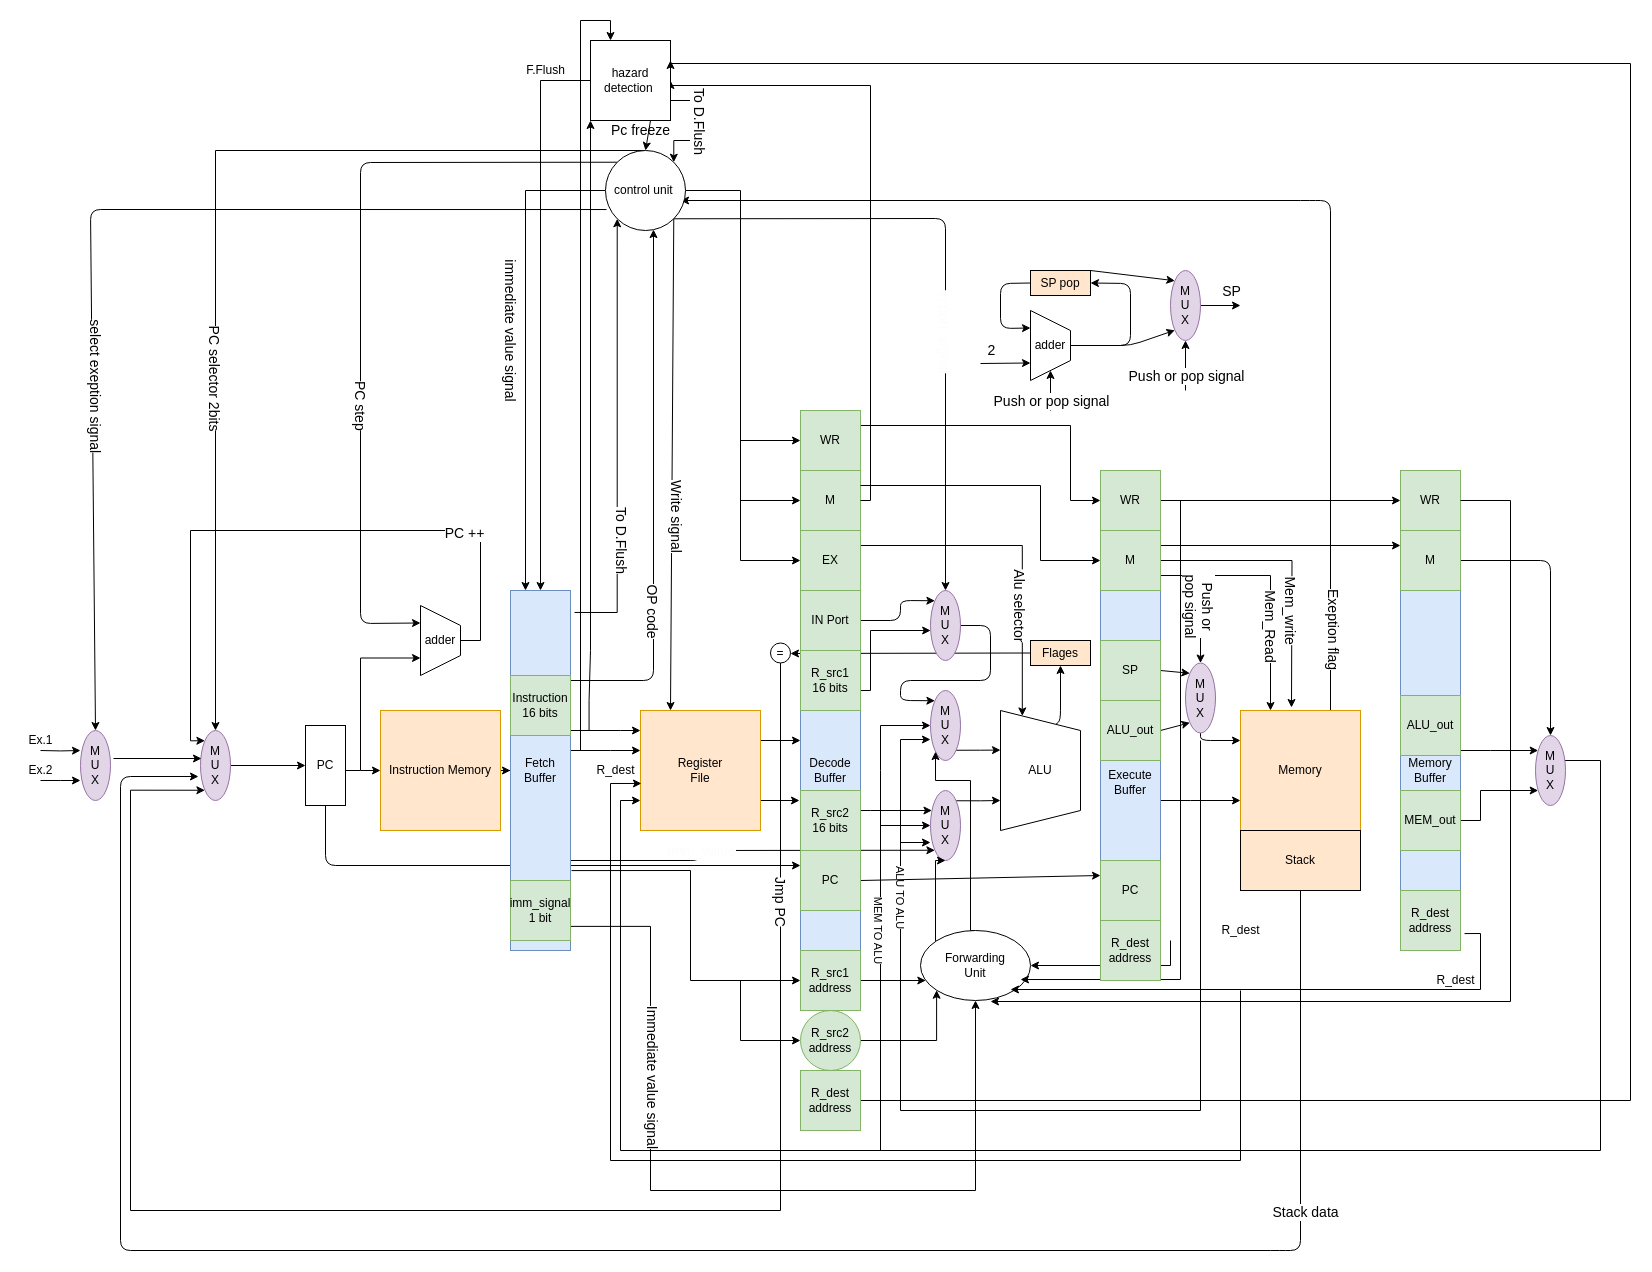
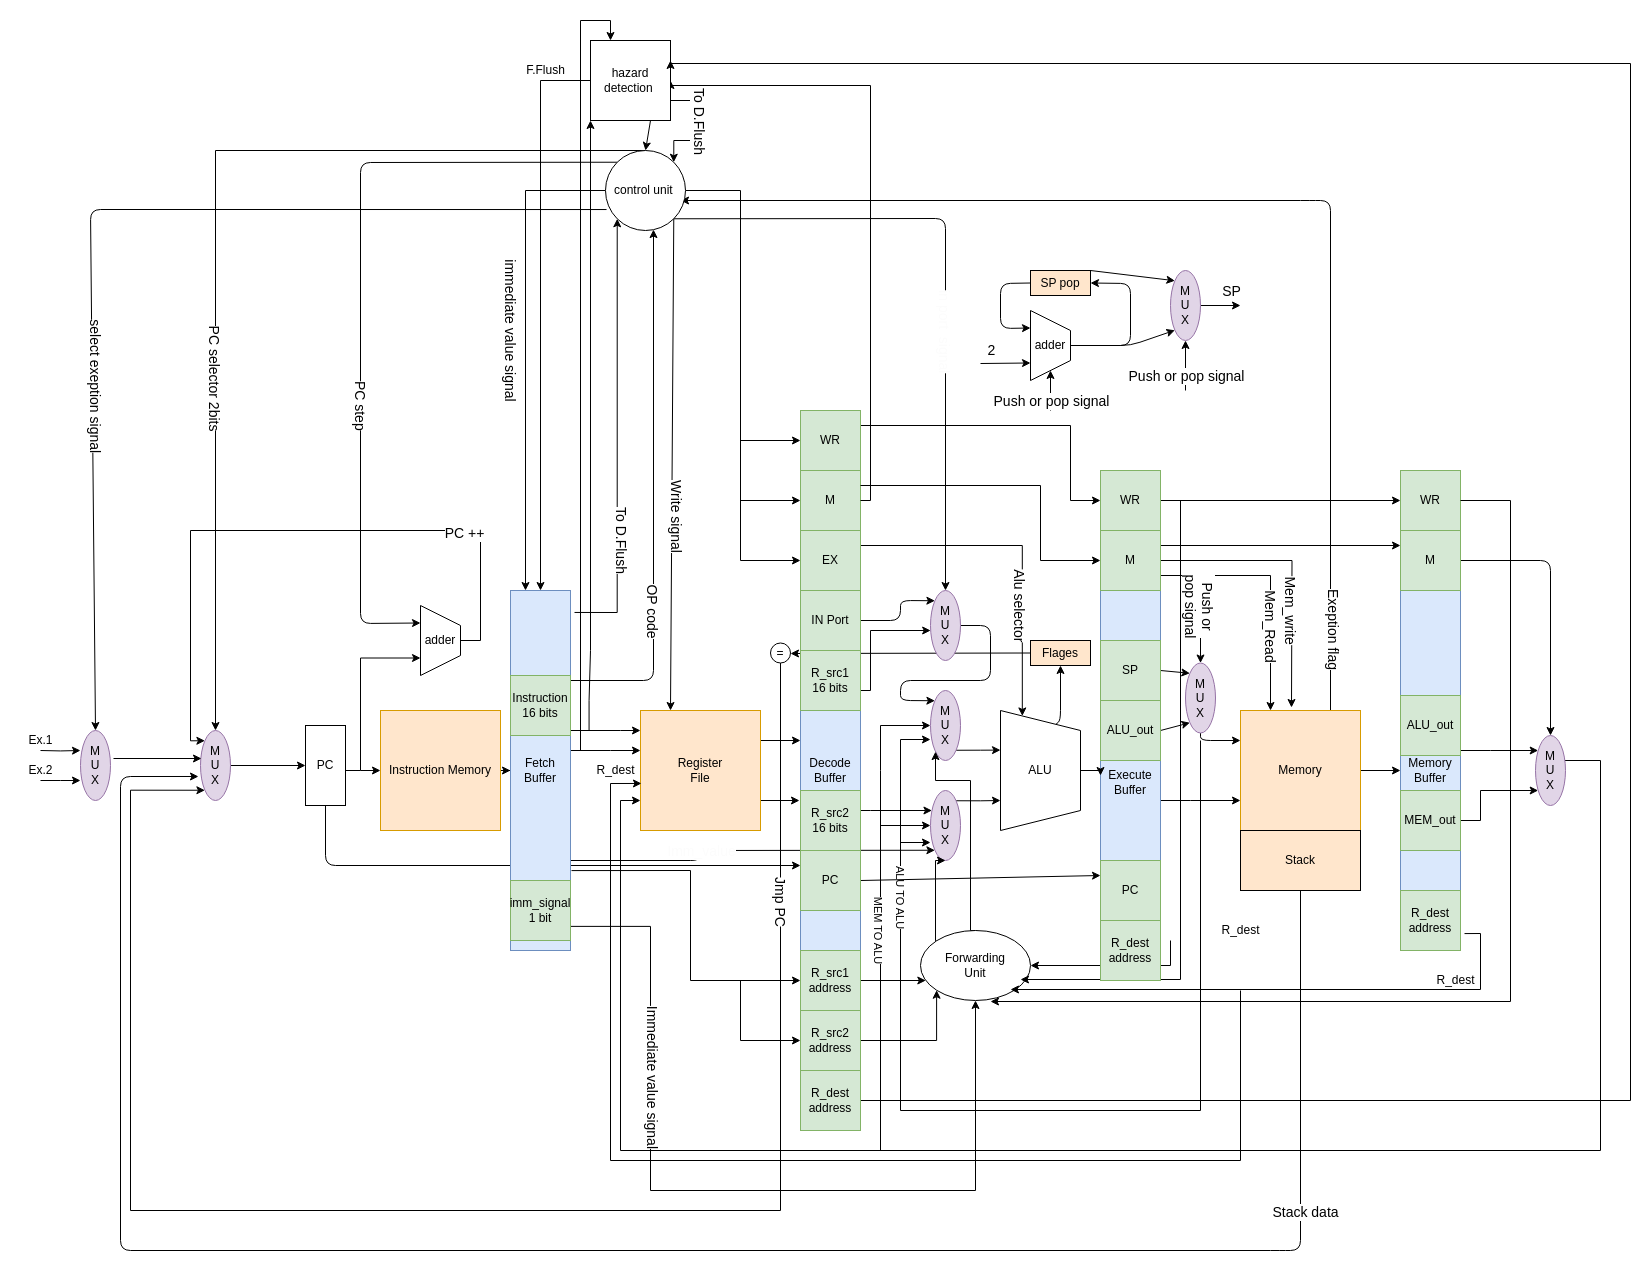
node "Pc freeze": removed
edge "ALU" -> "Execute Buffer": added
edge "Memory" -> "Memory Buffer": added
node "R_src2 address": shape ellipse -> rectangle
